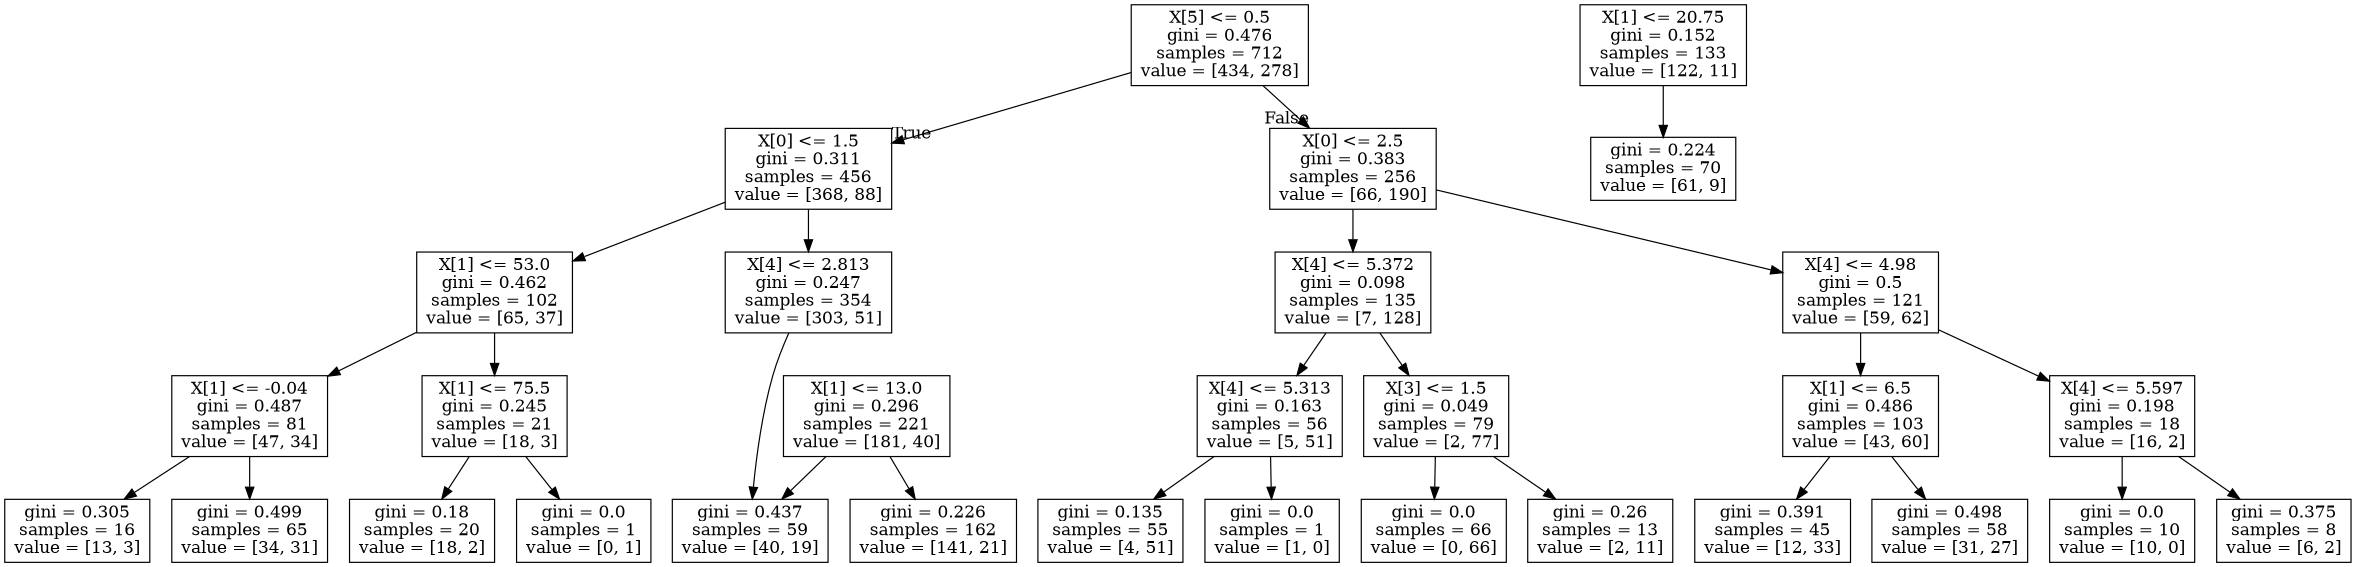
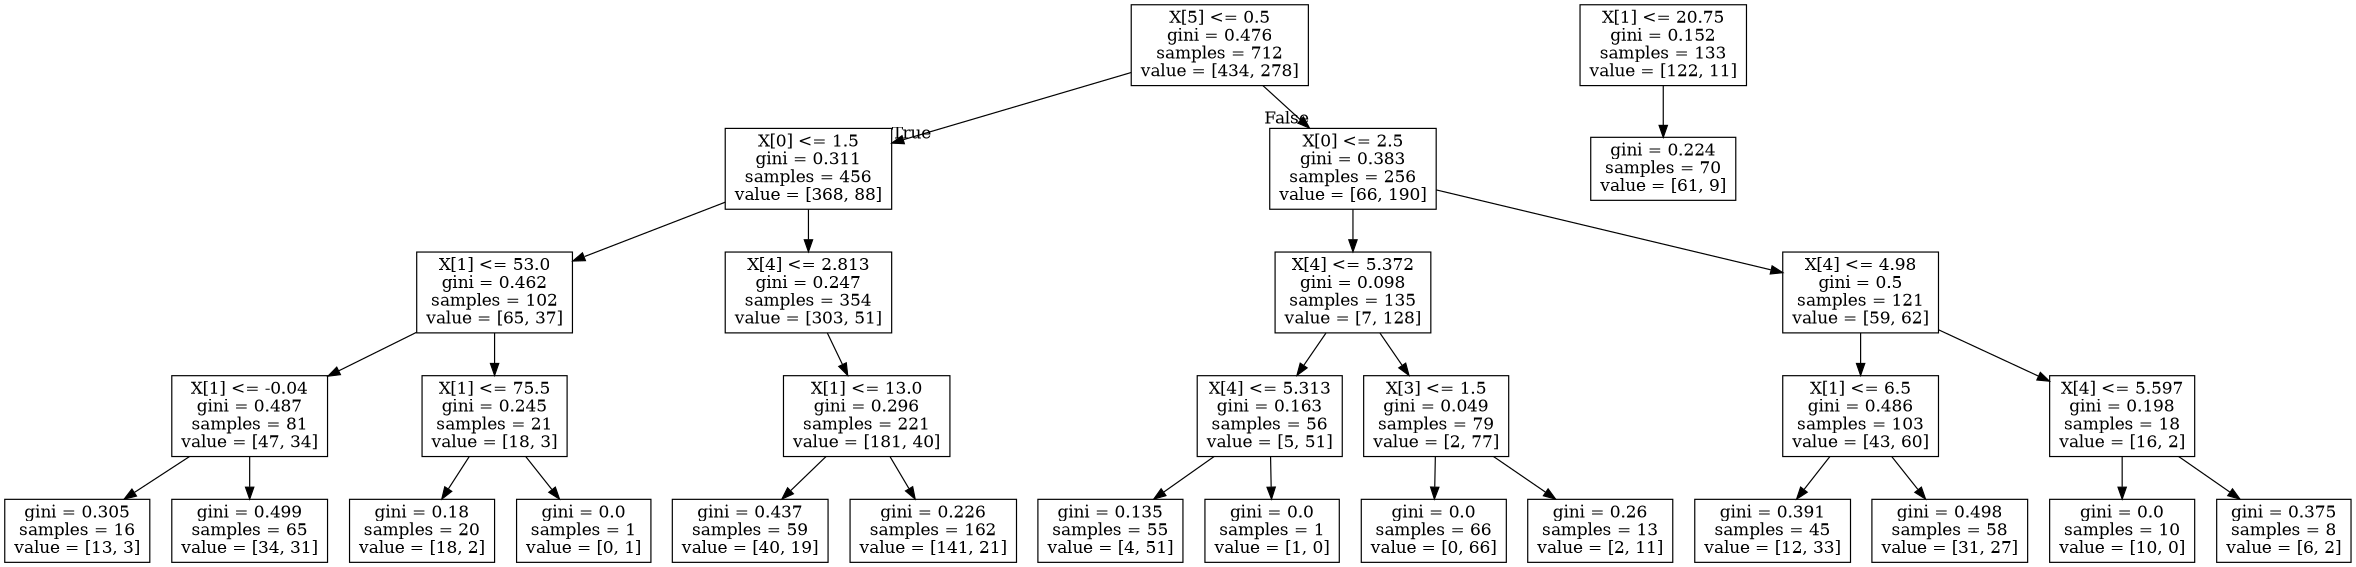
edge "X[4] <= 2.813 gini = 0.247 samples = 354 value = [303, 51]" -> "gini = 0.437 samples = 59 value = [40, 19]": now "X[4] <= 2.813 gini = 0.247 samples = 354 value = [303, 51]" -> "X[1] <= 13.0 gini = 0.296 samples = 221 value = [181, 40]"
